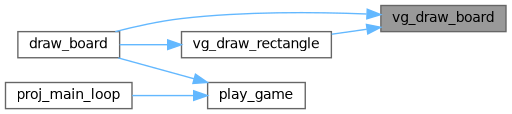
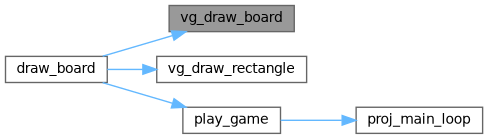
edge "vg_draw_rectangle" -> "vg_draw_board": removed
edge "proj_main_loop" -> "play_game": reversed
